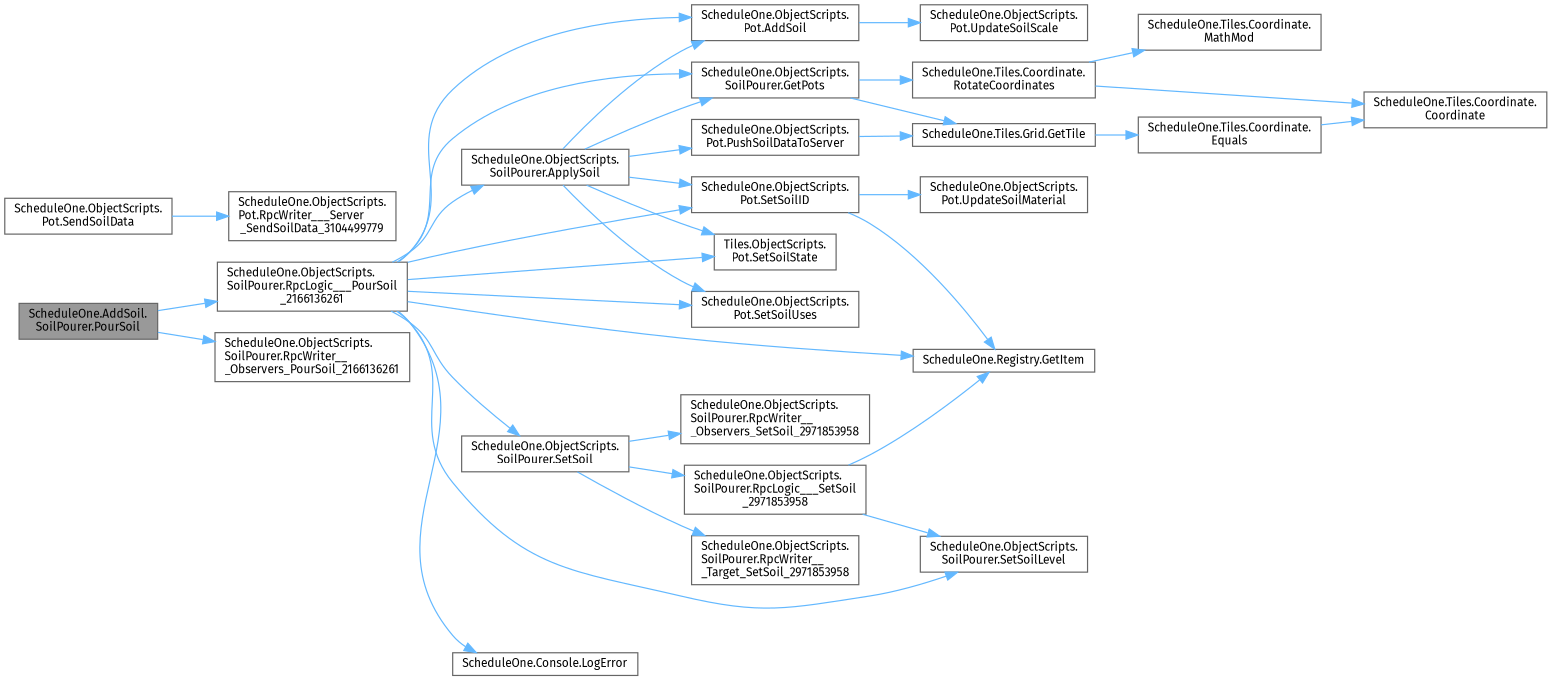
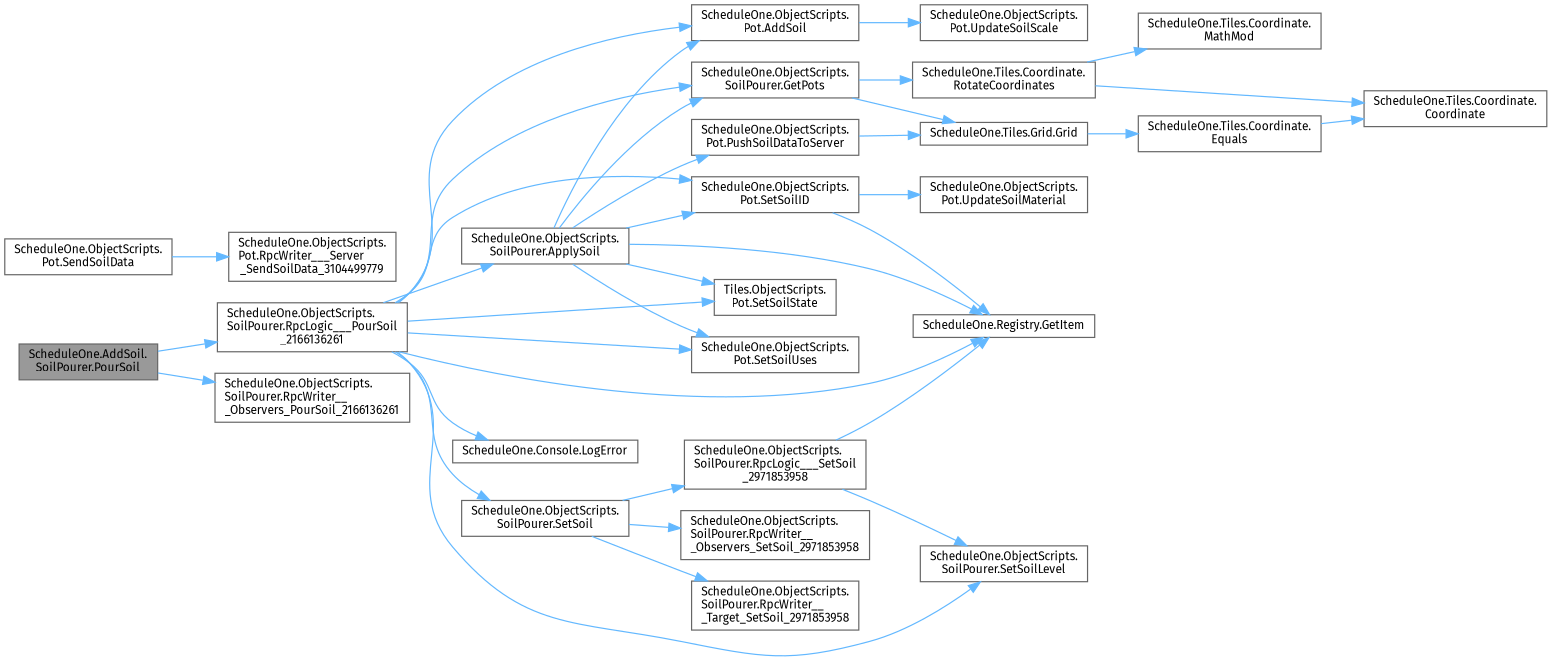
node "ScheduleOne.Tiles.Grid.GetTile": label "ScheduleOne.Tiles.Grid.GetTile" -> "ScheduleOne.Tiles.Grid.Grid"
edge "ScheduleOne.ObjectScripts. SoilPourer.ApplySoil" -> "ScheduleOne.Registry.GetItem": added
